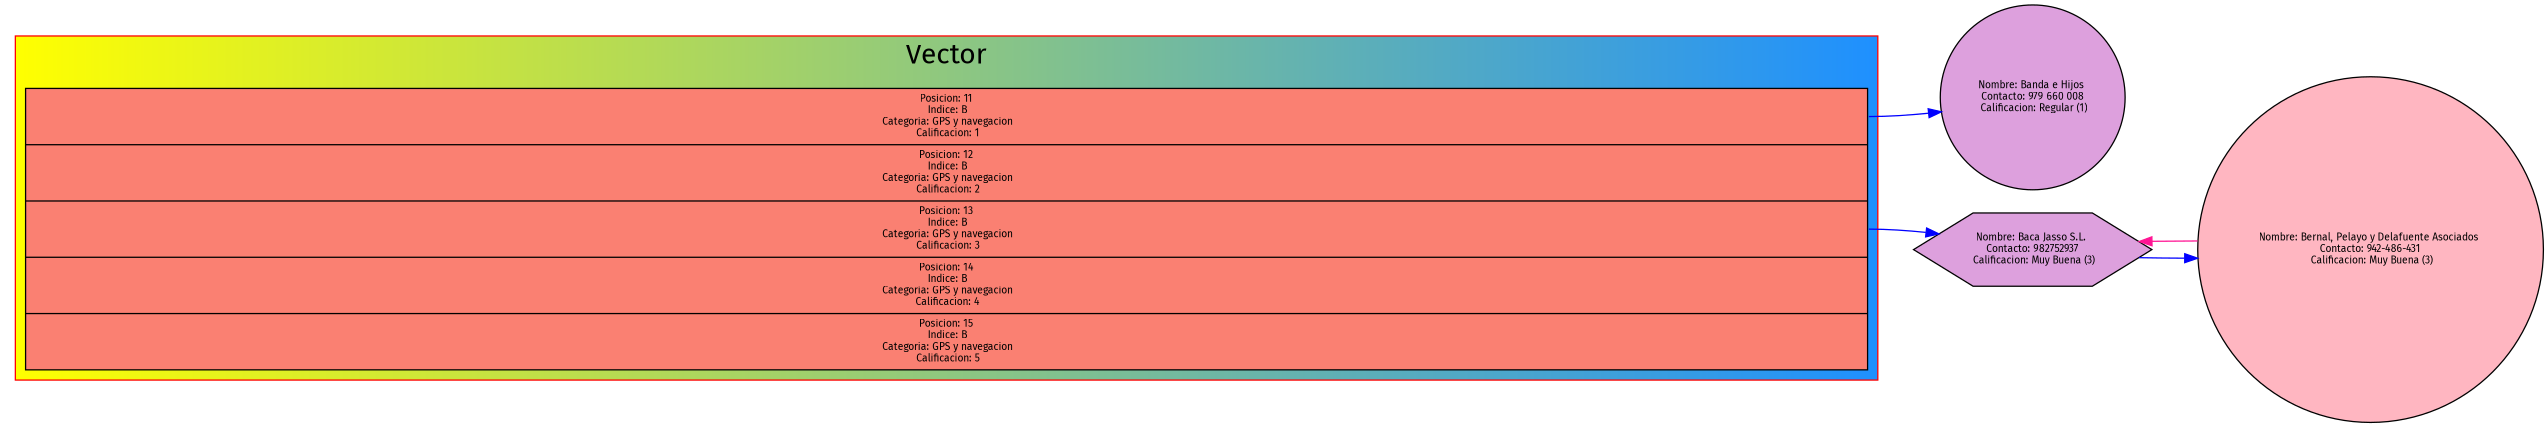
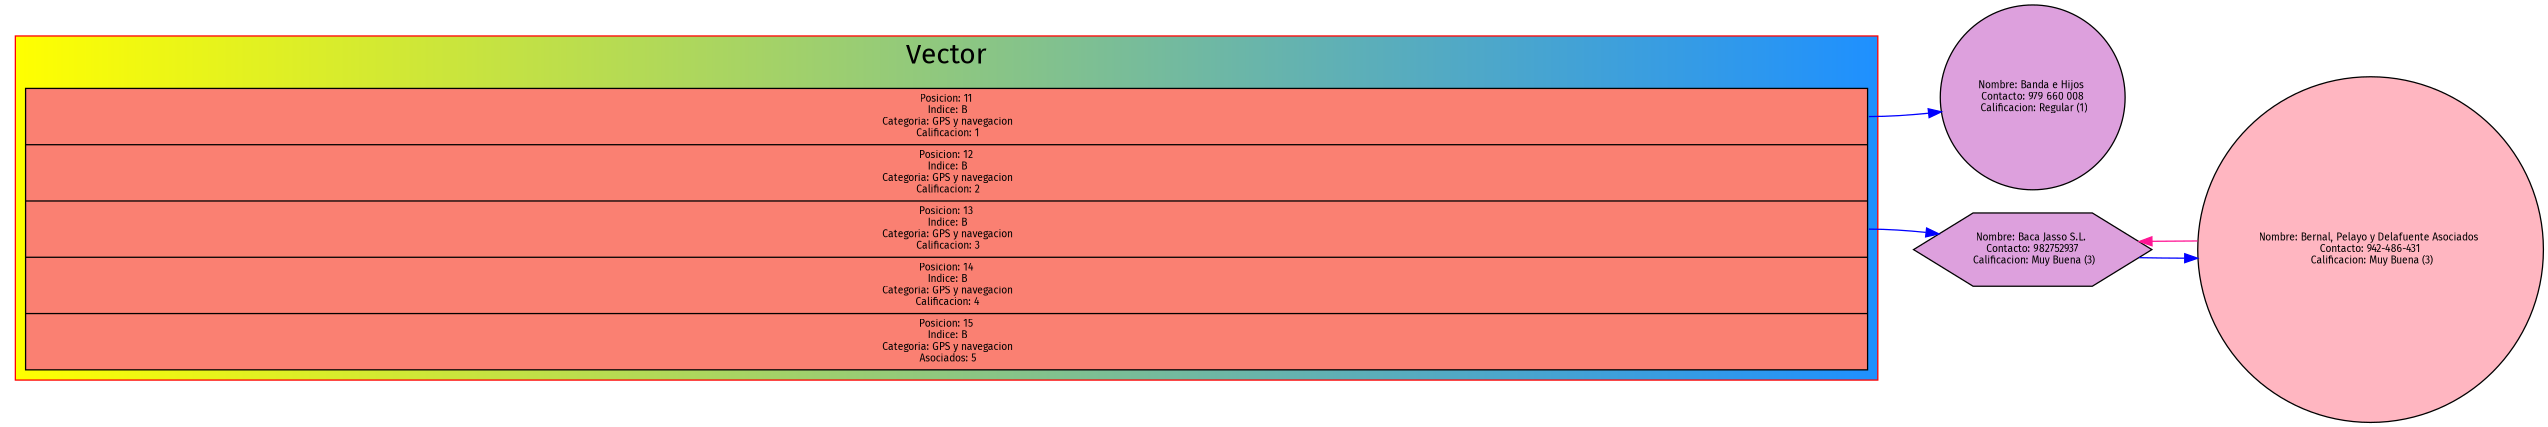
node "Posicion: 11": text "Calificacion: 5" -> "Asociados: 5"
